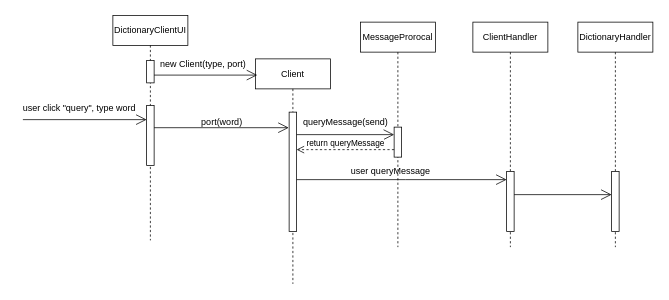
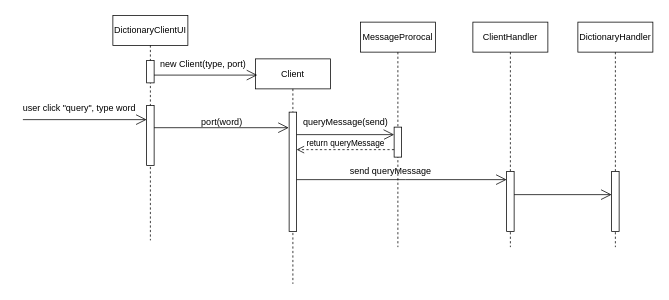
node "user queryMessage": label "user queryMessage" -> "send queryMessage"
